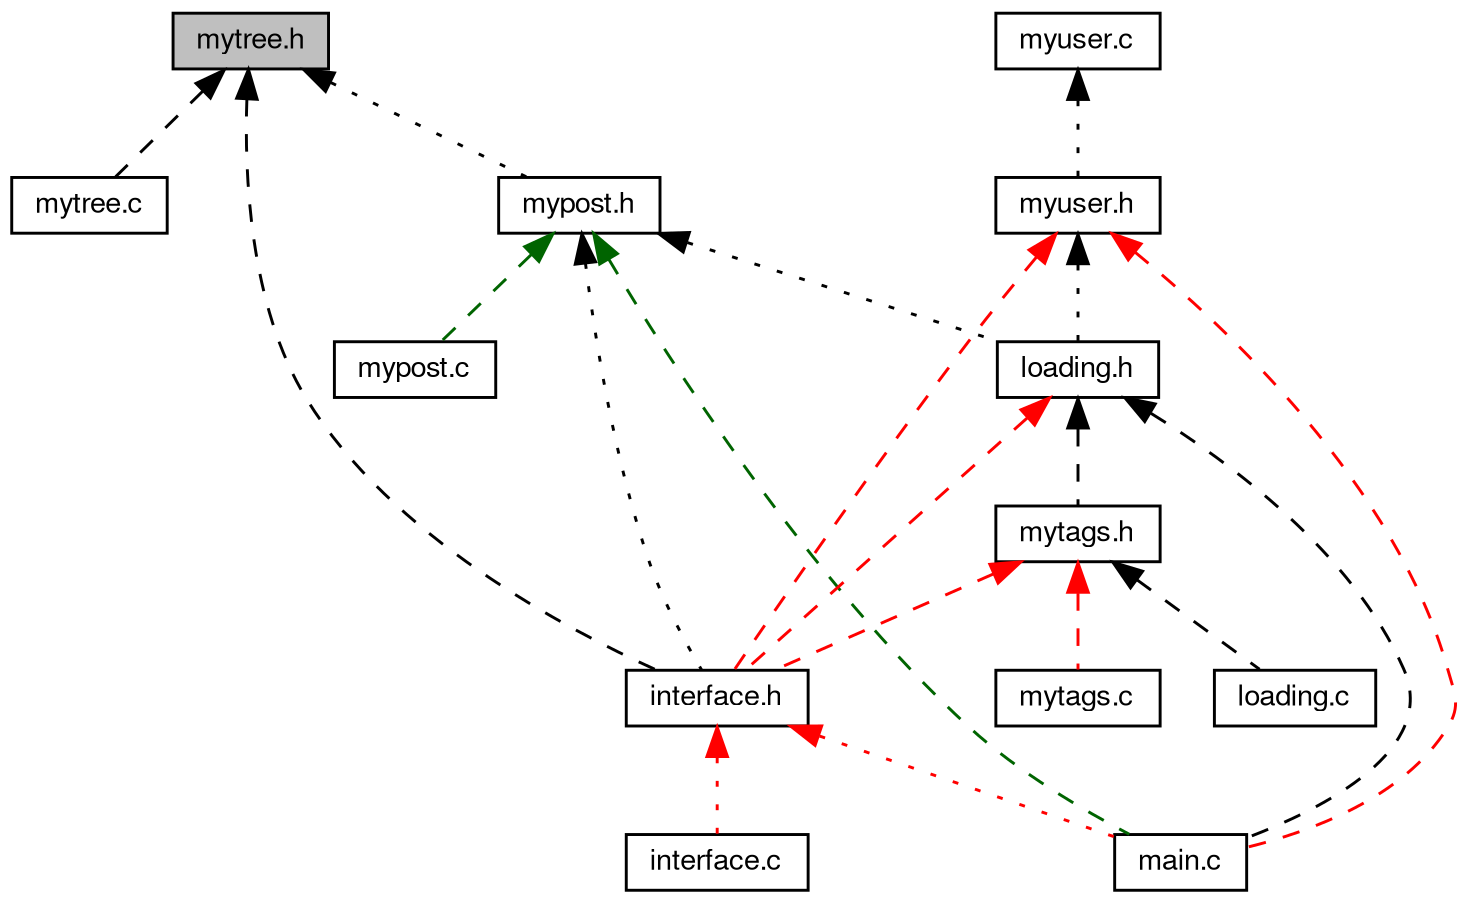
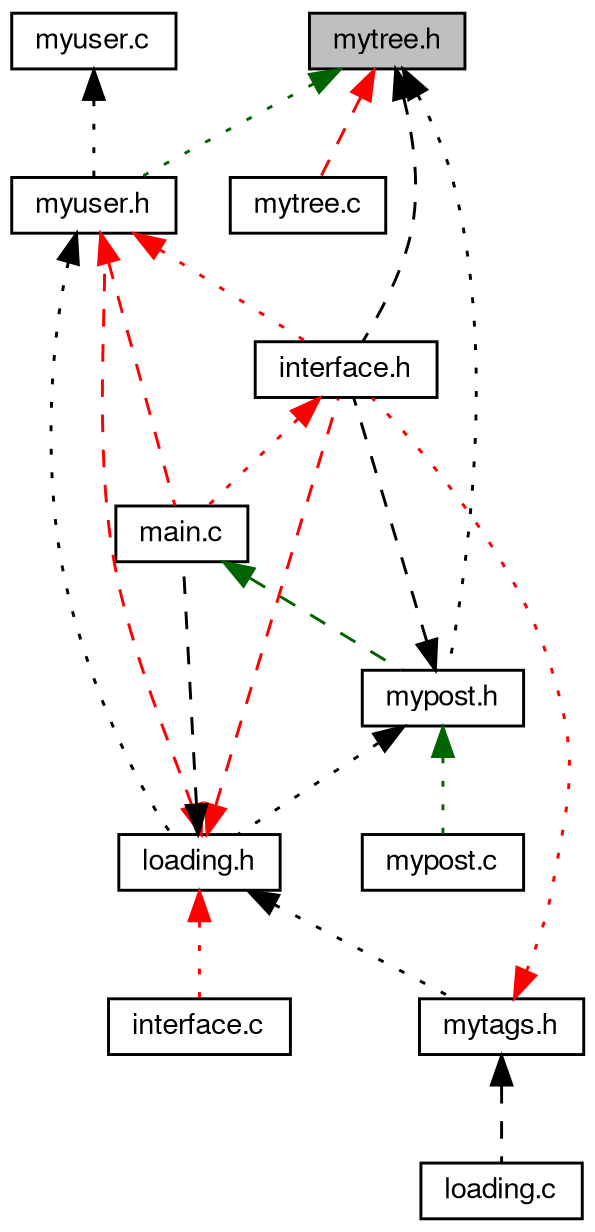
edge "myuser.h" -> "mytree.h": added
edge "mytree.c" -> "mytree.h": color black -> red
edge "mypost.c" -> "mypost.h": style dashed -> dotted
edge "interface.h" -> "myuser.h": style dashed -> dotted
edge "mytags.h" -> "loading.h": style dashed -> dotted
edge "interface.h" -> "mypost.h": style dotted -> dashed
edge "myuser.h" -> "loading.h": added
edge "main.c" -> "mypost.h": reversed
edge "interface.h" -> "mytags.h": style dashed -> dotted
node "mytags.c": removed
edge "interface.c" -> "interface.h": now "interface.c" -> "loading.h"
